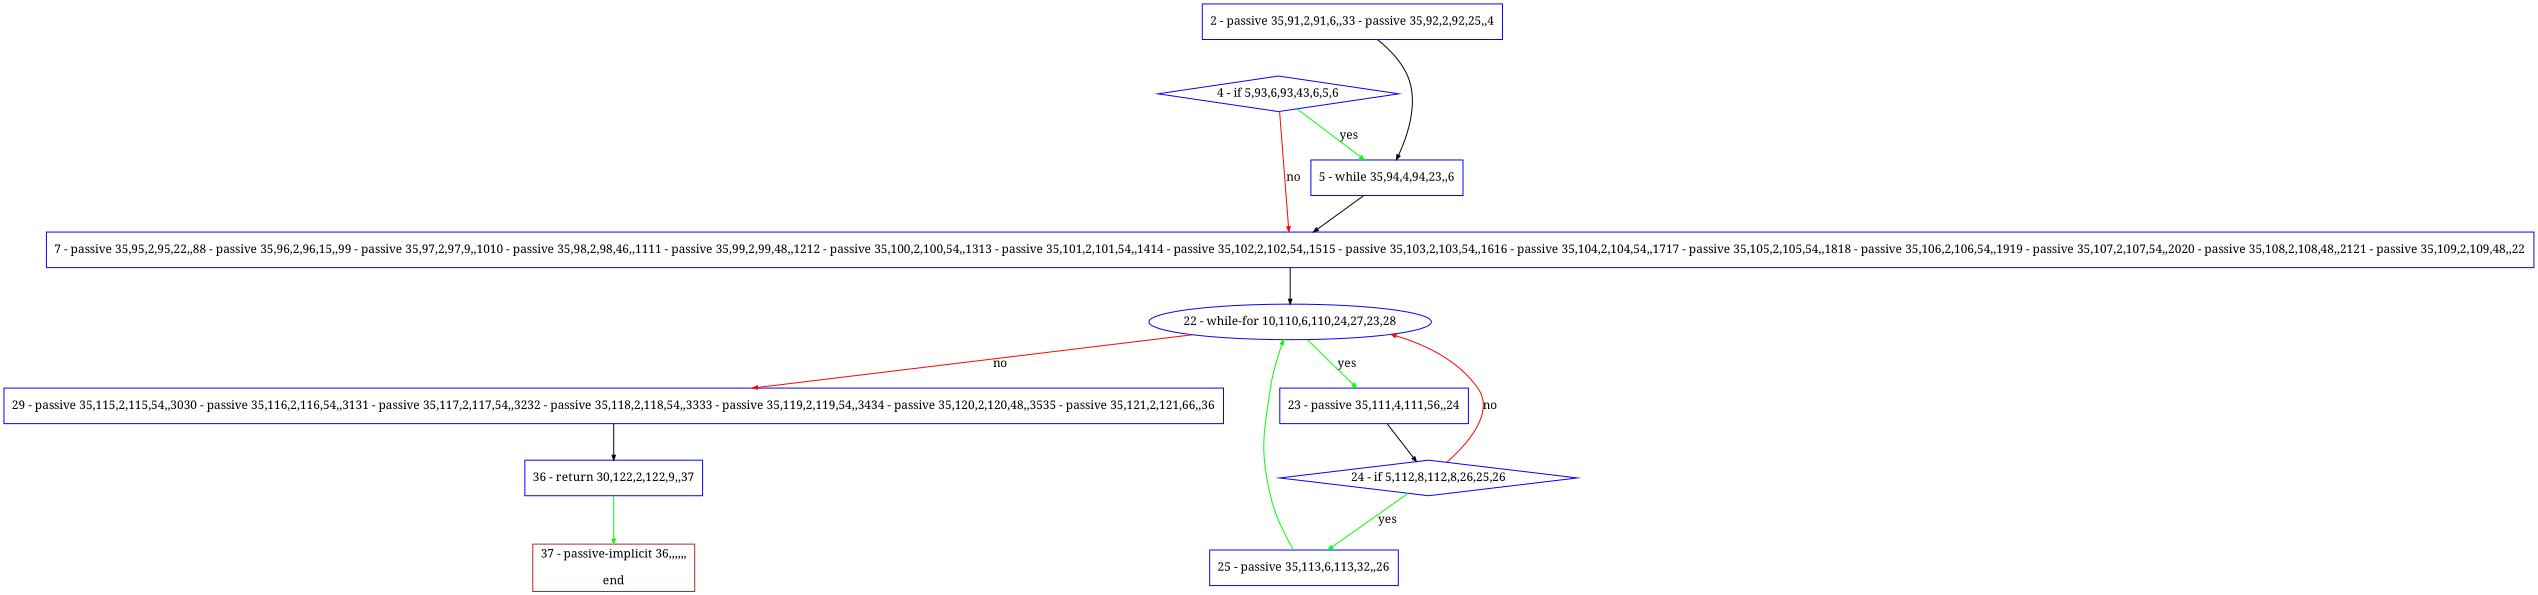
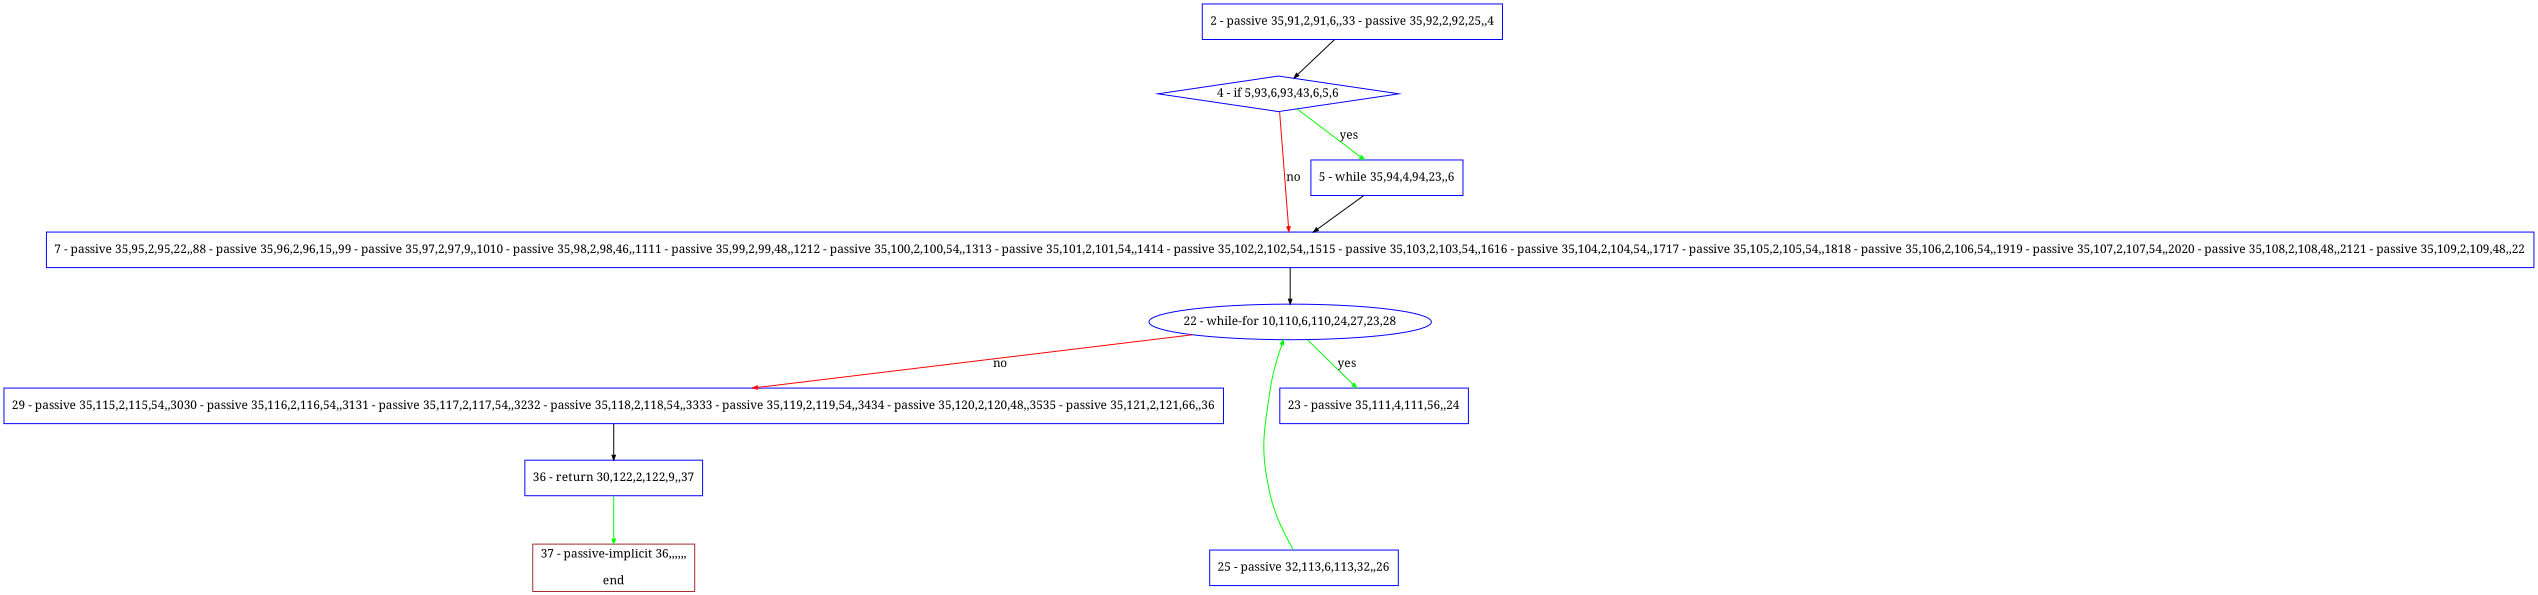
edge "2 - passive 35,91,2,91,6,,33 - passive 35,92,2,92,25,,4" -> "5 - while 35,94,4,94,23,,6": now "2 - passive 35,91,2,91,6,,33 - passive 35,92,2,92,25,,4" -> "4 - if 5,93,6,93,43,6,5,6"
node "24 - if 5,112,8,112,8,26,25,26": removed
node "25 - passive 35,113,6,113,32,,26": label "25 - passive 35,113,6,113,32,,26" -> "25 - passive 32,113,6,113,32,,26"
